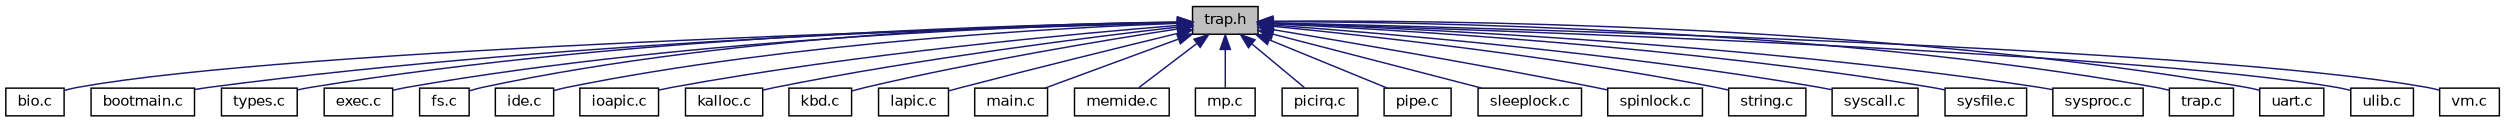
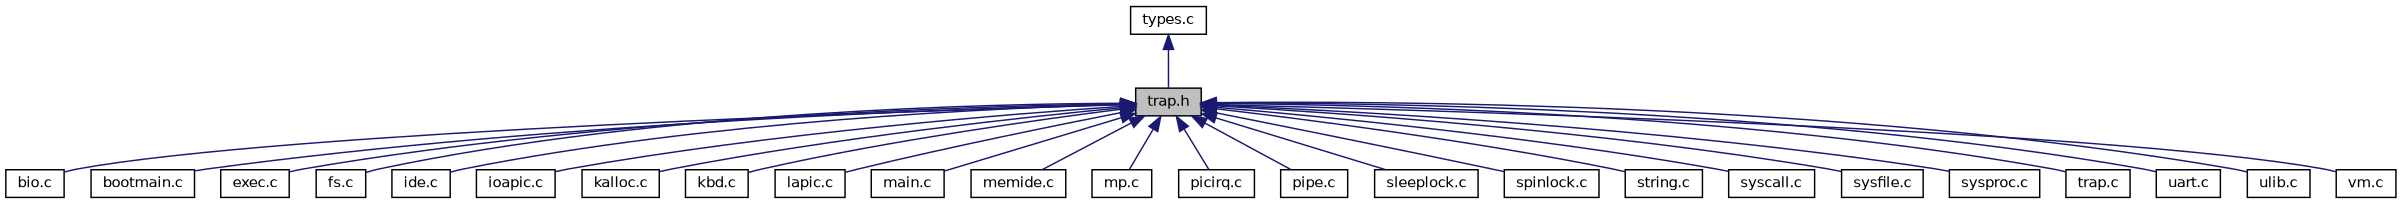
edge "types.c" -> "trap.h": reversed
